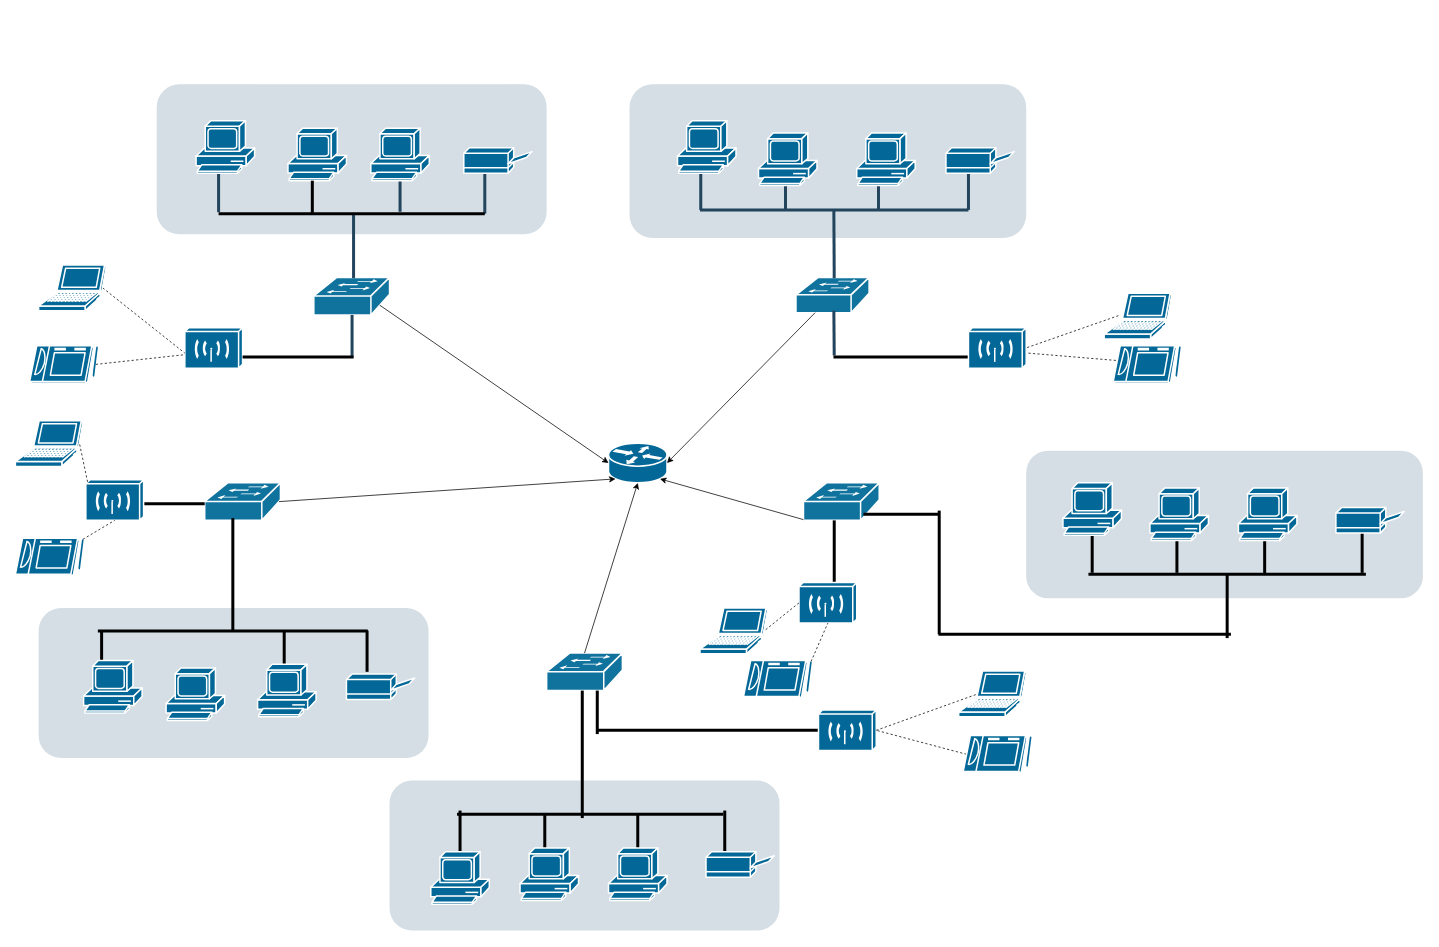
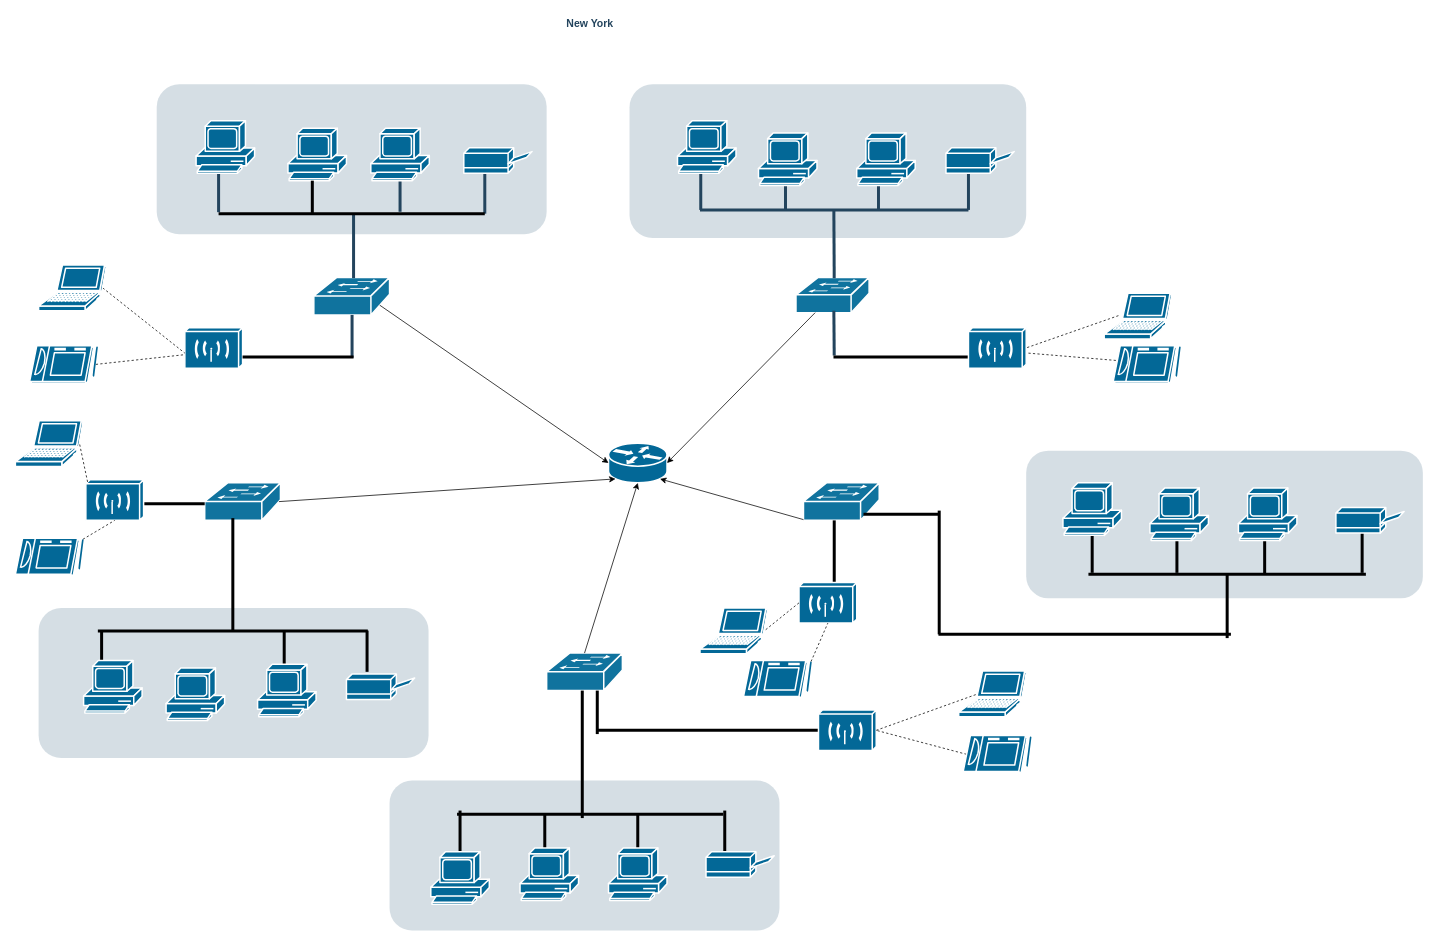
node "New York": added
